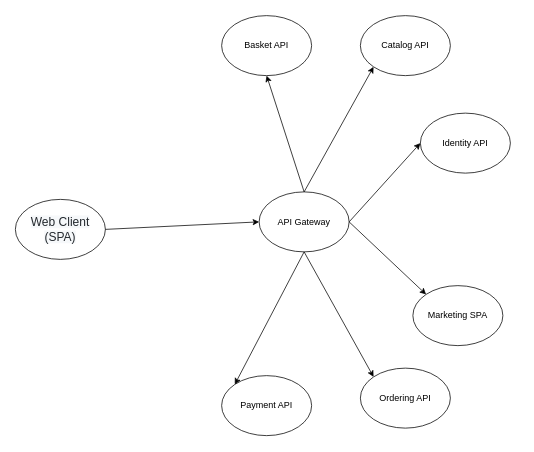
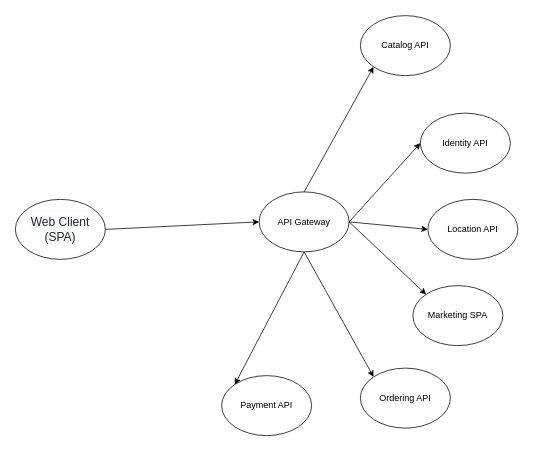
node "Basket API": removed
edge "API Gateway" -> "Basket API": removed
edge "API Gateway" -> "Location API": added
node "Location API": added
